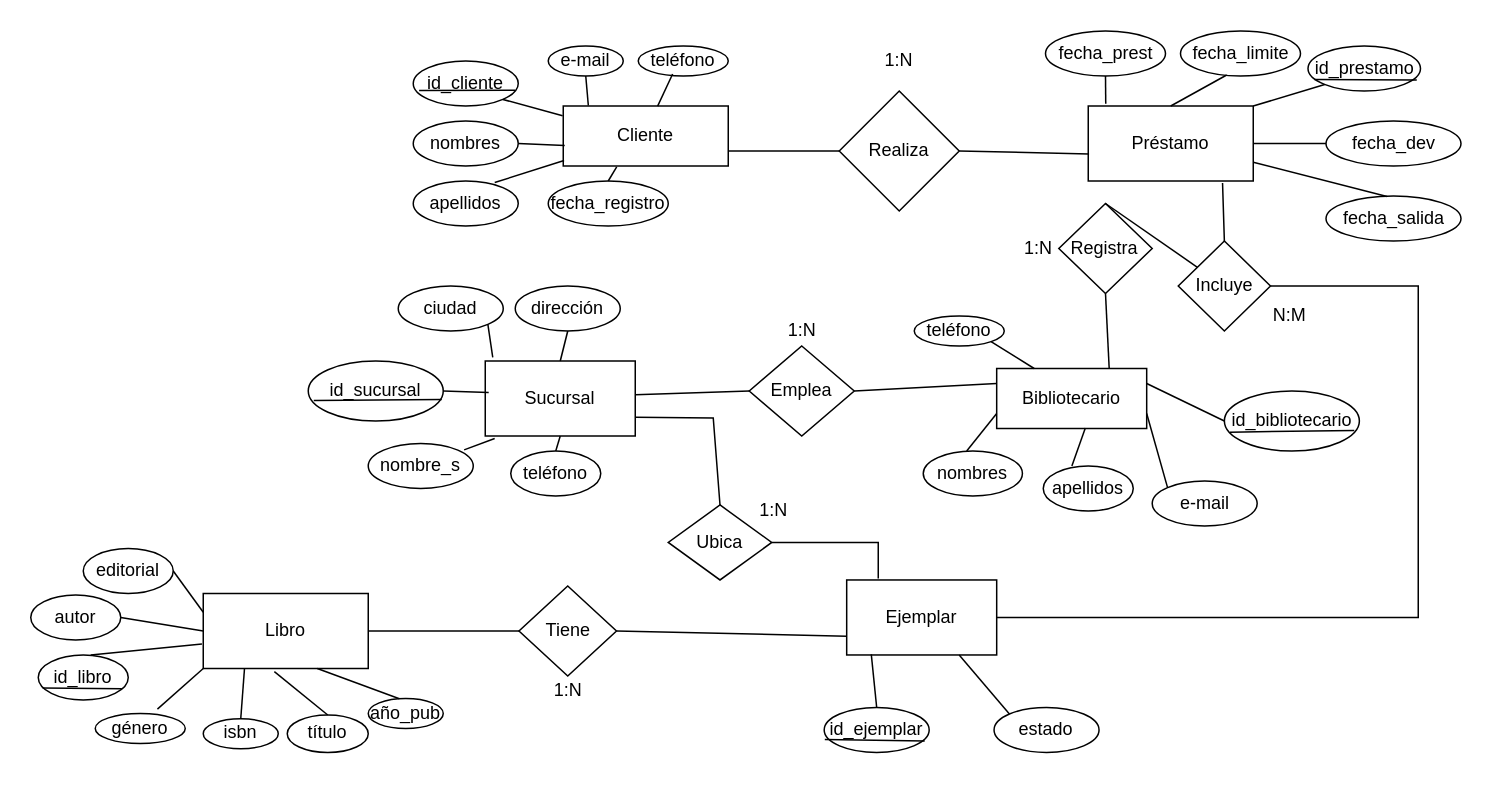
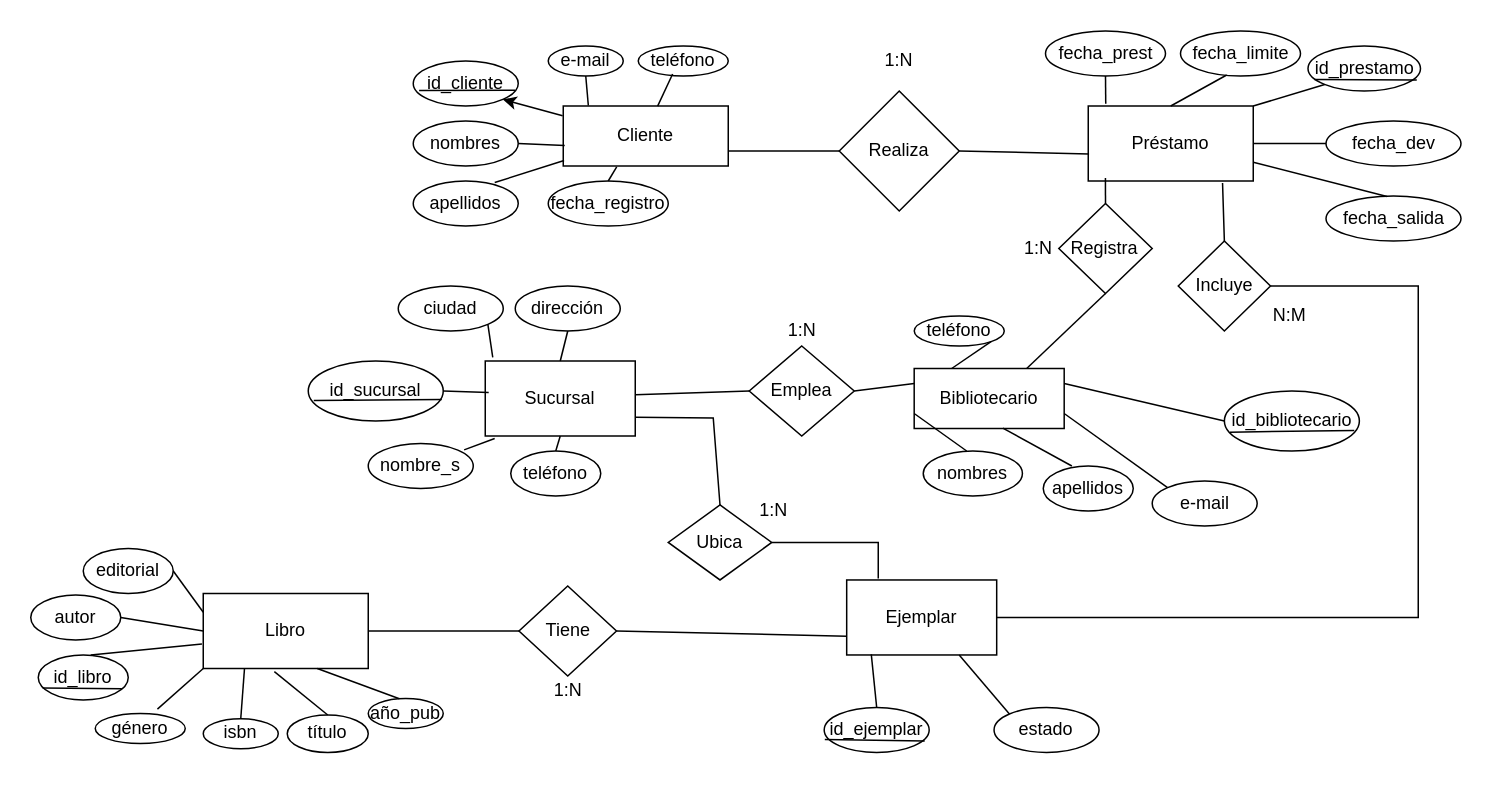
edge "id_cliente" -- "Cliente": arrowhead none -> classic
edge "Registra" -- "Incluye": now "Registra" -- "Préstamo"
node "Bibliotecario": moved (1072, 398) -> (989, 398)
